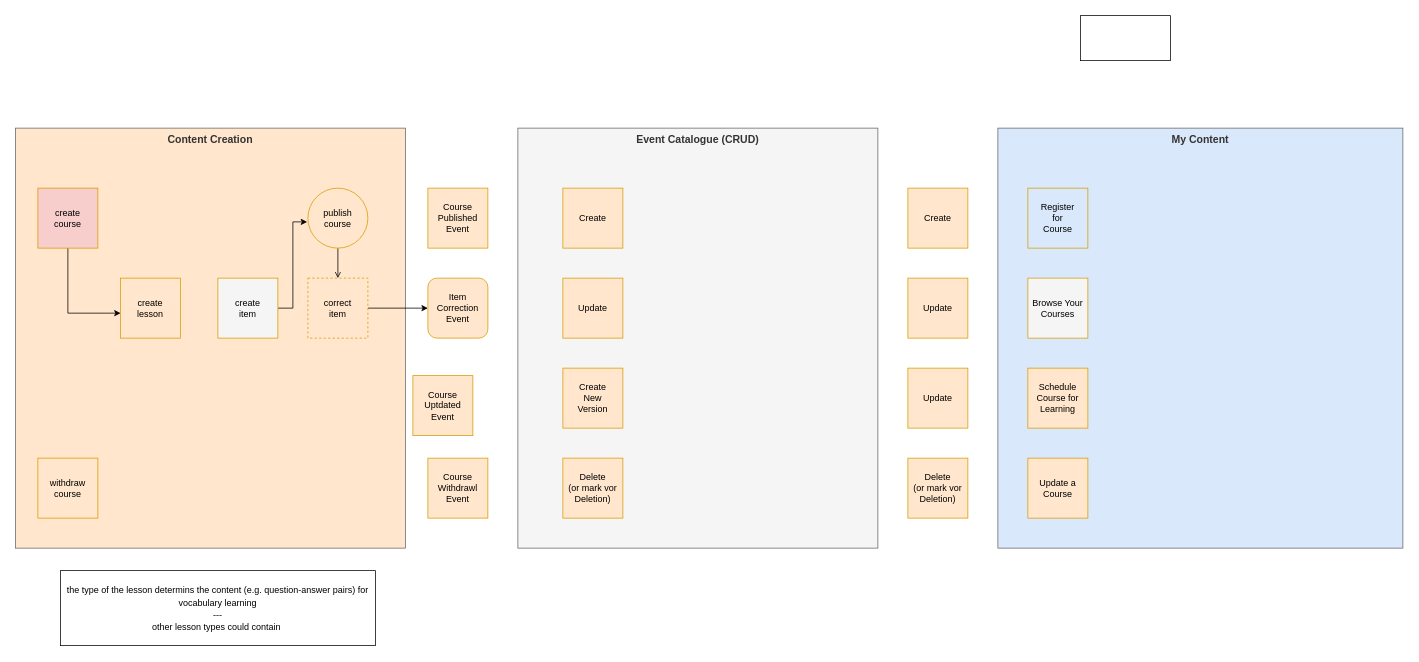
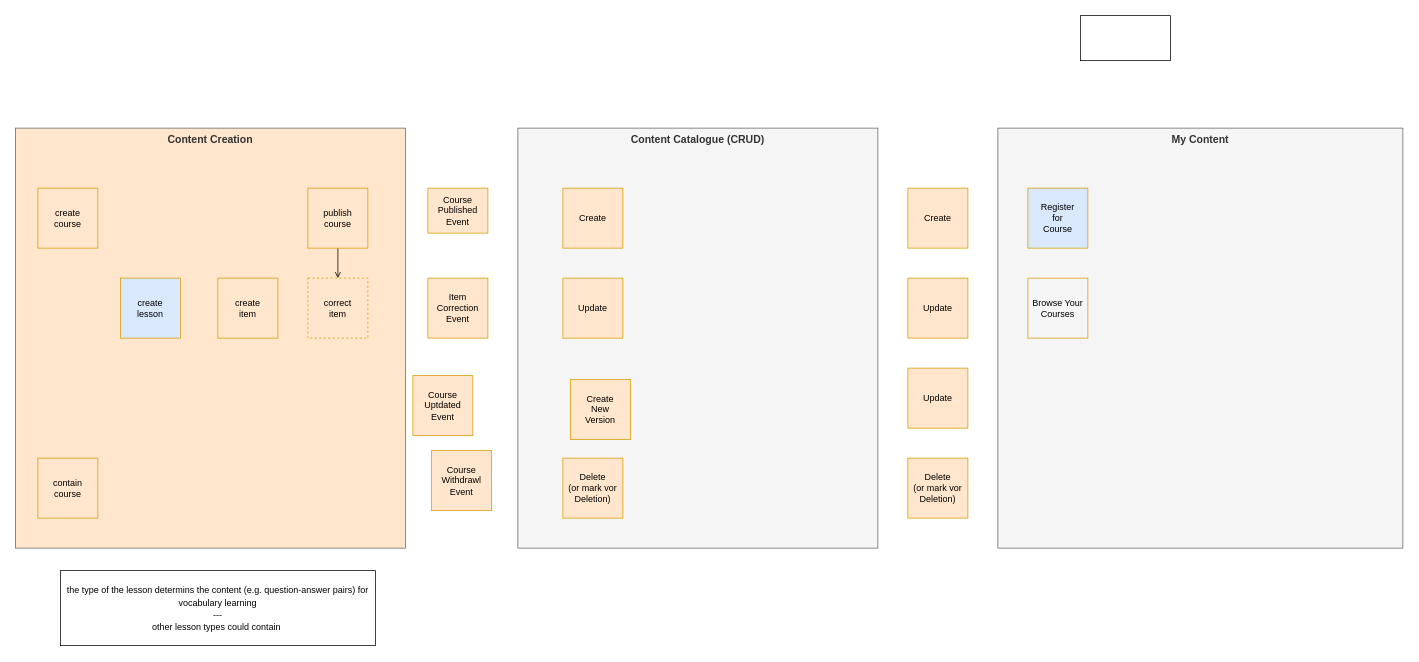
node "Event Catalogue (CRUD)": label "Event Catalogue (CRUD)" -> "Content Catalogue (CRUD)"
node "create course": fillcolor #f8cecc -> #ffe6cc
node "publish course": shape ellipse -> rectangle
node "Course Published Event": size 60x60 -> 60x45
node "create lesson": fillcolor #ffe6cc -> #dae8fc
node "create item": fillcolor #f5f5f5 -> #ffe6cc
edge "create item" -> "publish course": removed
edge "correct item" -> "Item Correction Event": removed
node "Item Correction Event": shape rounded rectangle -> rectangle
edge "create course" -> "create lesson": removed
node "My Content": fillcolor #dae8fc -> #f5f5f5
node "Create New Version": moved (593, 398) -> (600, 409)
node "Schedule Course for Learning": removed
node "withdraw course": label "withdraw course" -> "contain course"
node "Course Withdrawl Event": moved (458, 488) -> (462, 480)
node "Update a Course": removed
